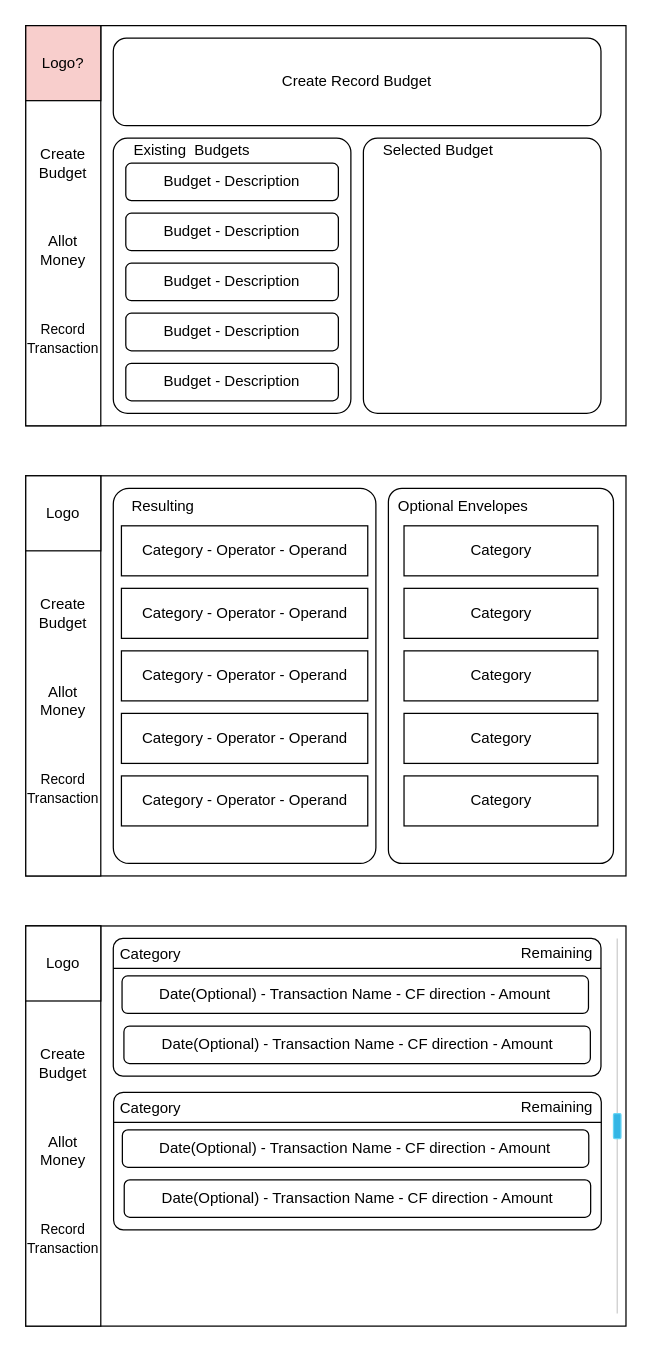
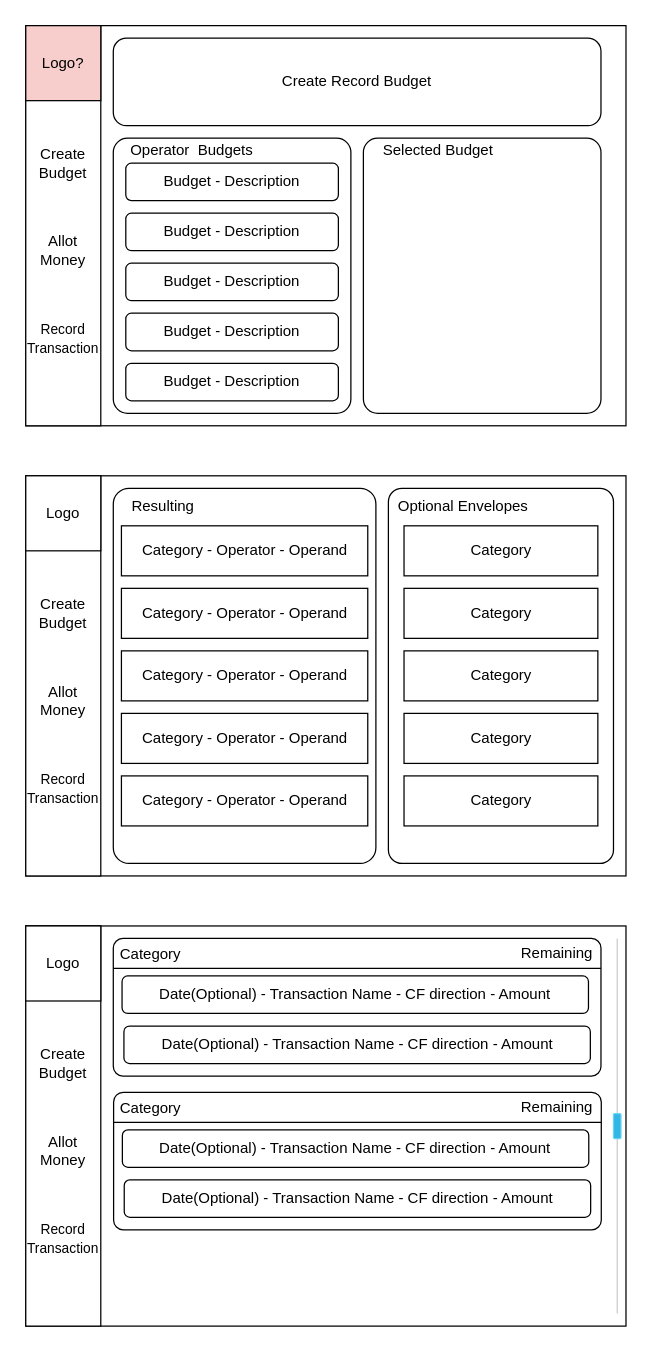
node "Existing Budgets": label "Existing Budgets" -> "Operator Budgets"
